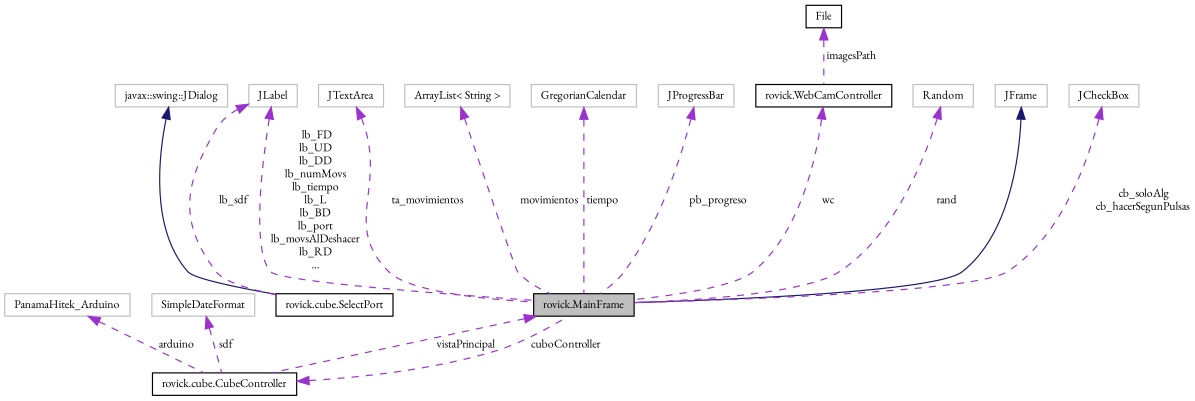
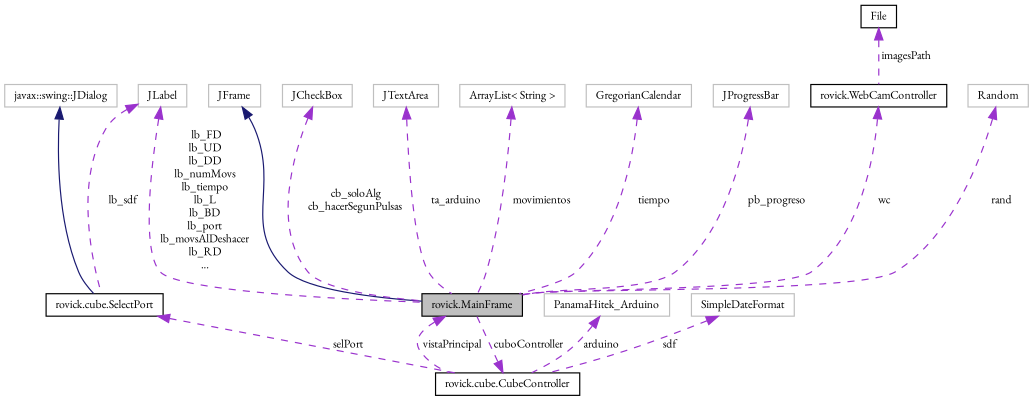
edge "rovick.MainFrame" -> "JTextArea": label " ta_movimientos" -> " ta_arduino"
edge "rovick.cube.CubeController" -> "rovick.cube.SelectPort": added, label "selPort"
